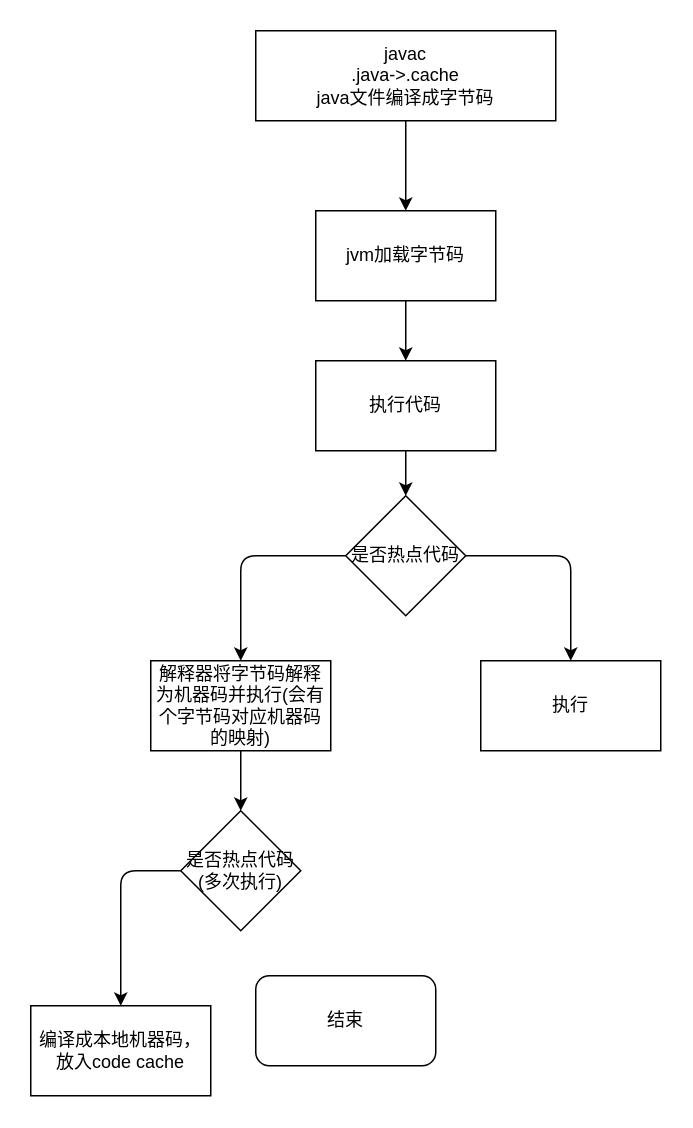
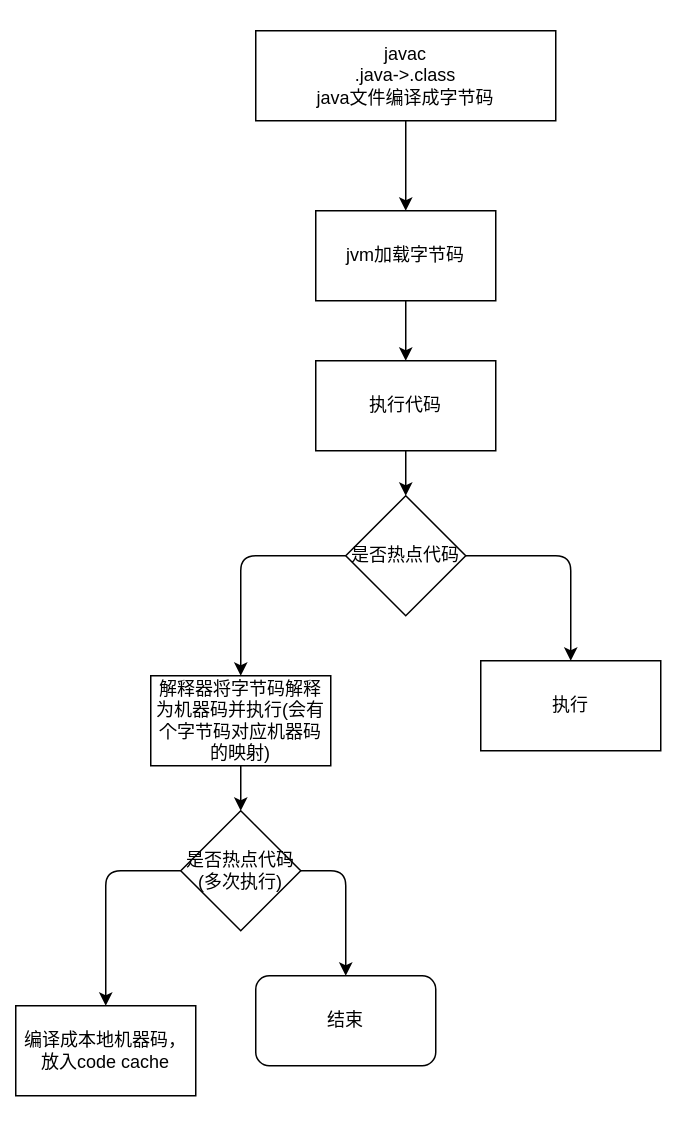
node "javac .java->.cache java文件编译成字节码": label "javac .java->.cache java文件编译成字节码" -> "javac .java->.class java文件编译成字节码"
node "解释器将字节码解释为机器码并执行(会有个字节码对应机器码的映射)": moved (241, 706) -> (241, 721)
edge "是否热点代码(多次执行)" -> "结束": added
node "编译成本地机器码，放入code cache": moved (121, 1051) -> (106, 1051)
